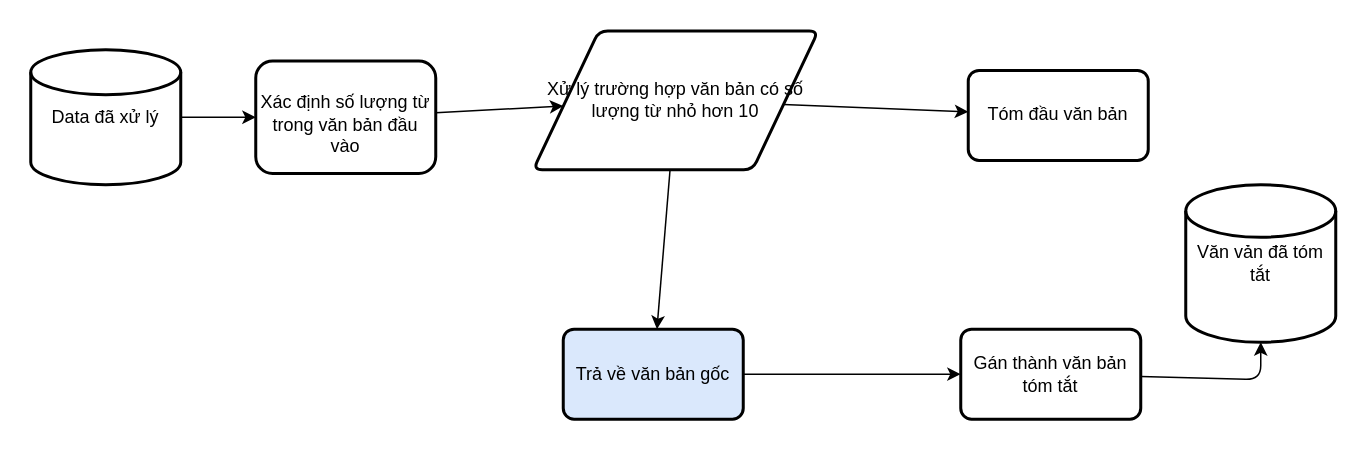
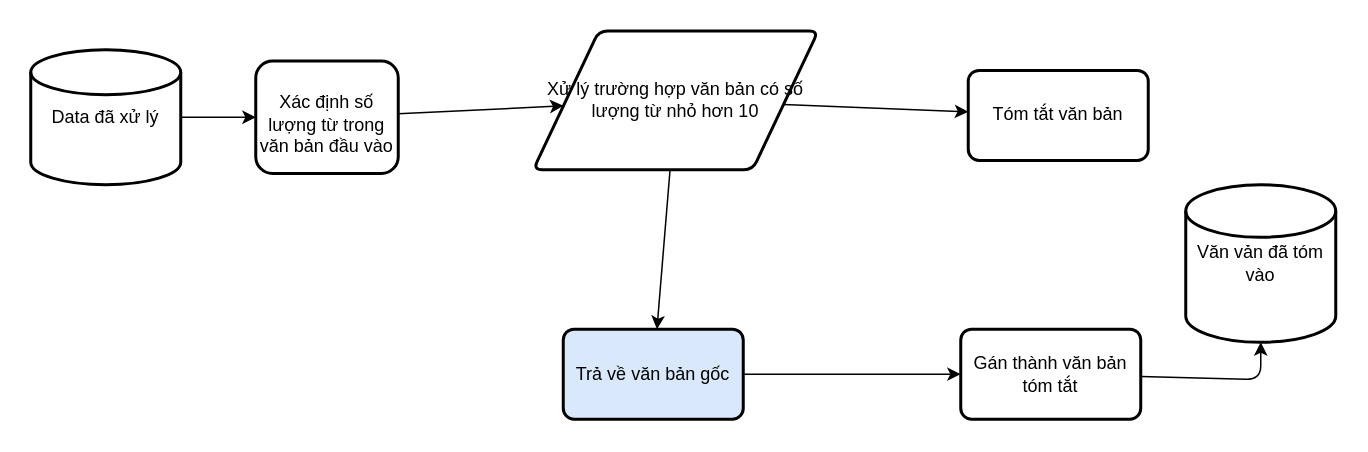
node "Tóm đầu văn bản": label "Tóm đầu văn bản" -> "Tóm tắt văn bản"
node "Xác định số lượng từ trong văn bản đầu vào": size 180x113 -> 143x113
node "Văn vản đã tóm tắt": label "Văn vản đã tóm tắt" -> "Văn vản đã tóm vào"
